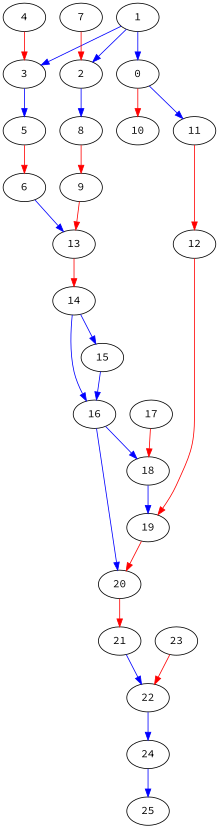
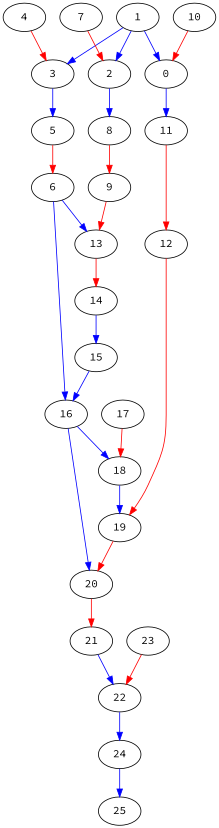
edge "0" -> "10": reversed
edge "14" -> "16": now "6" -> "16"
